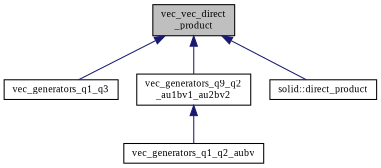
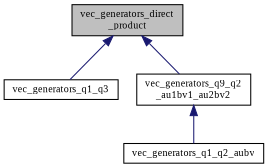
node "vec_vec_direct _product": label "vec_vec_direct _product" -> "vec_generators_direct _product"
node "solid::direct_product": removed
